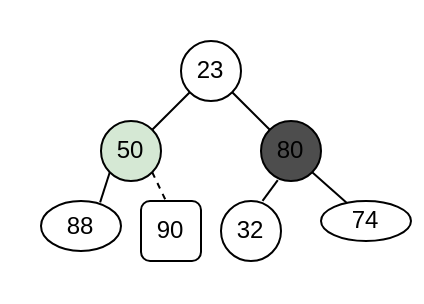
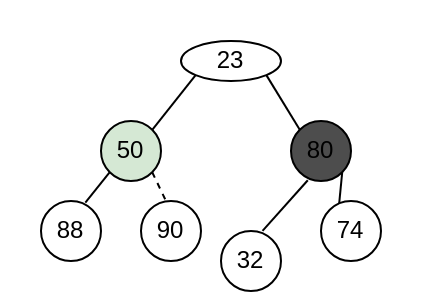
node "23": size 60x60 -> 100x40
node "80": moved (291, 151) -> (321, 151)
node "74": size 90x40 -> 60x60
node "88": size 80x50 -> 60x60
node "90": shape rounded rectangle -> ellipse
node "32": moved (251, 231) -> (251, 261)
